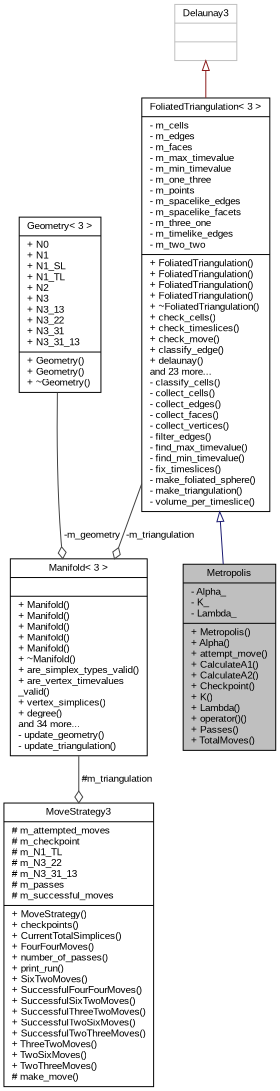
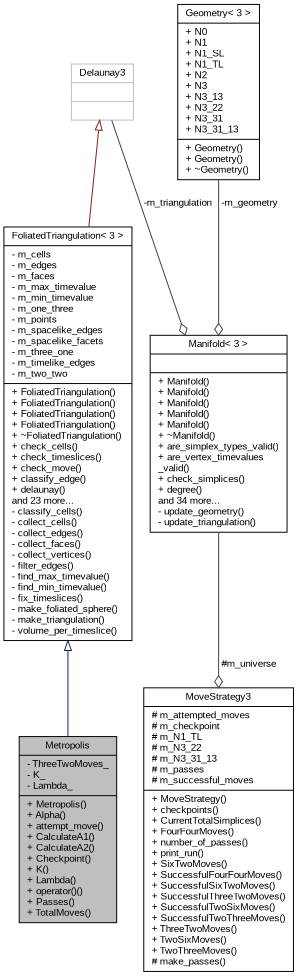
edge "FoliatedTriangulation< 3 >" -> "Manifold< 3 >": now "Delaunay3" -> "Manifold< 3 >"
node "Metropolis": text "- Alpha_" -> "- ThreeTwoMoves_"
node "Manifold< 3 >": text "+ vertex_simplices()" -> "+ check_simplices()"
edge "Manifold< 3 >" -> "MoveStrategy3": label " #m_triangulation" -> " #m_universe"
node "MoveStrategy3": text "# make_move()" -> "# make_passes()"
